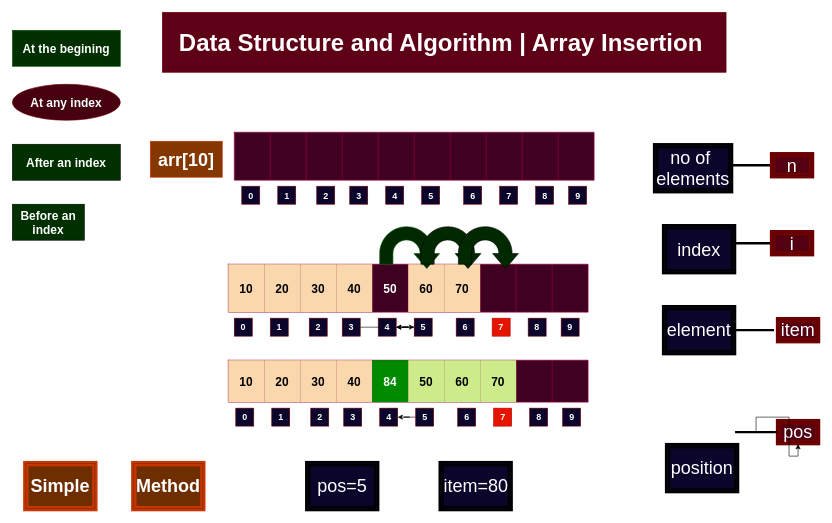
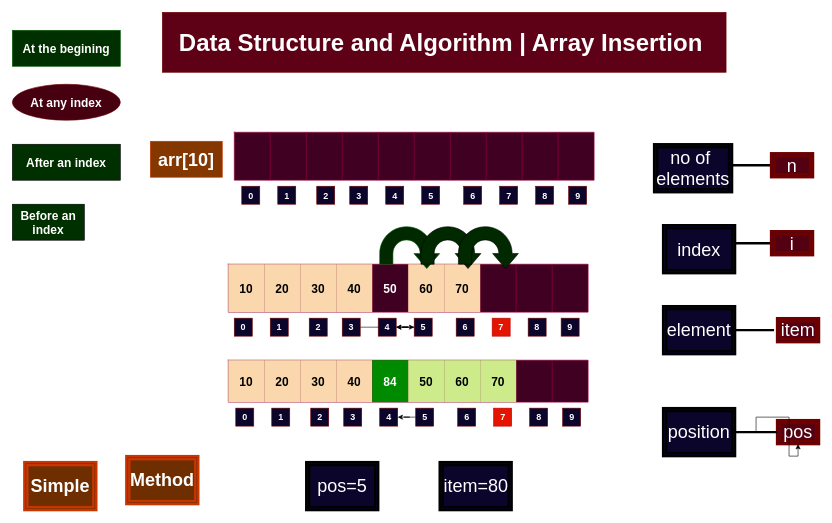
node "position": moved (702, 468) -> (699, 432)
node "Method": moved (168, 486) -> (162, 480)
